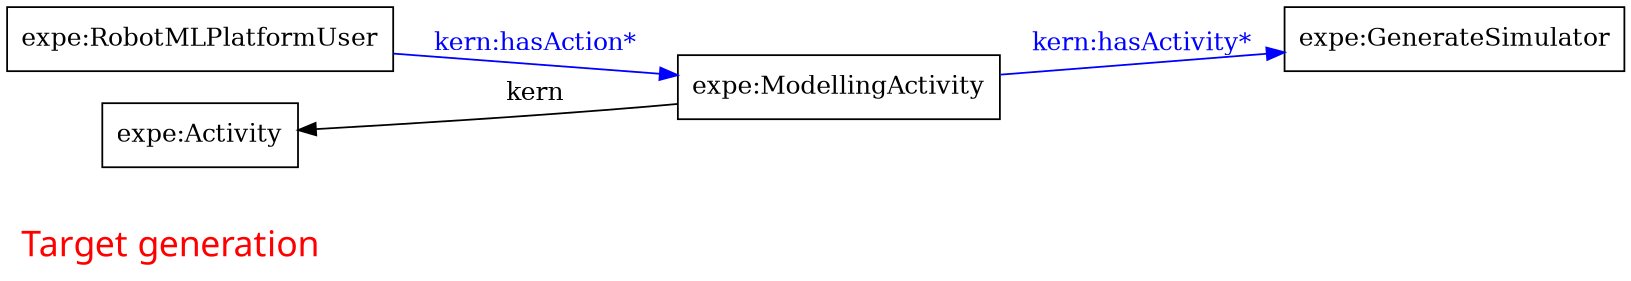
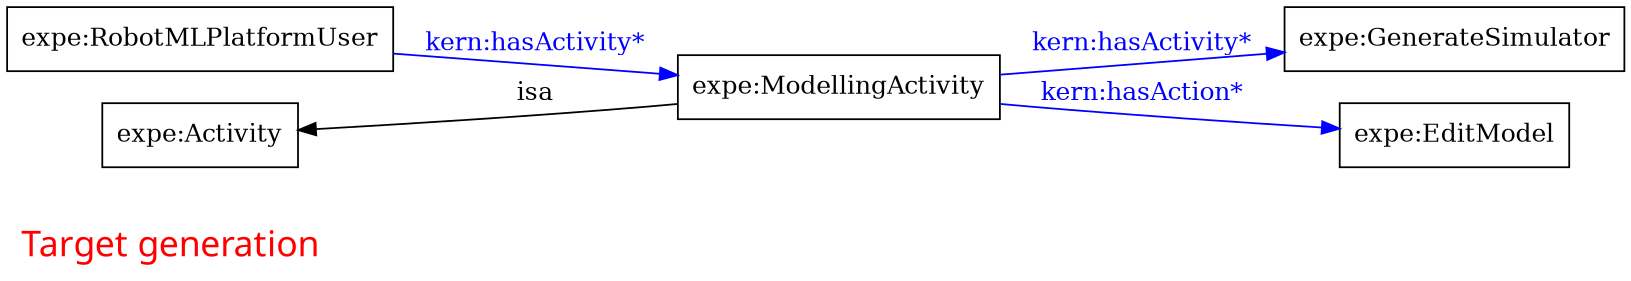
edge "expe:RobotMLPlatformUser" -> "expe:ModellingActivity": label "kern:hasAction*" -> "kern:hasActivity*"
edge "expe:ModellingActivity" -> "expe:Activity": label "kern" -> "isa"
node "expe:EditModel": added
